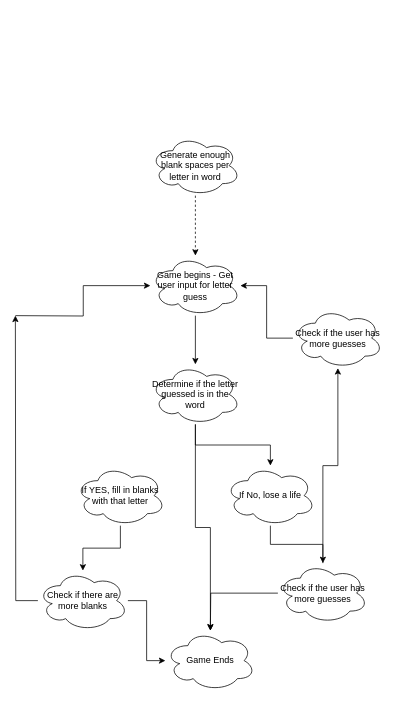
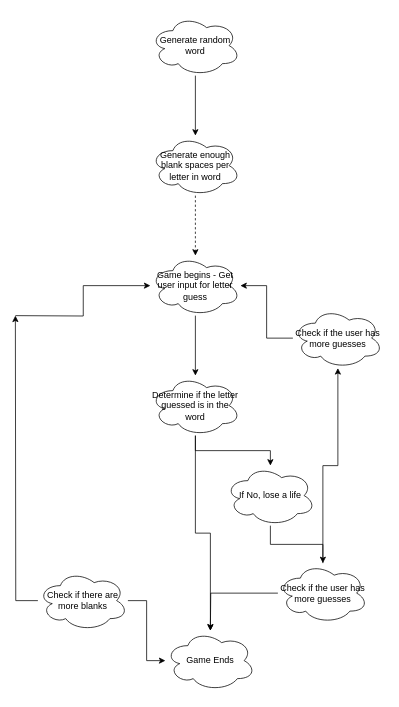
node "Generate random word": added
edge "Generate random word" -> "Generate enough blank spaces per letter in word": added
node "Determine if the letter guessed is in the word": moved (195, 394) -> (195, 405)
node "If YES, fill in blanks with that letter": removed
edge "If YES, fill in blanks with that letter" -> "Check if there are more blanks": removed
